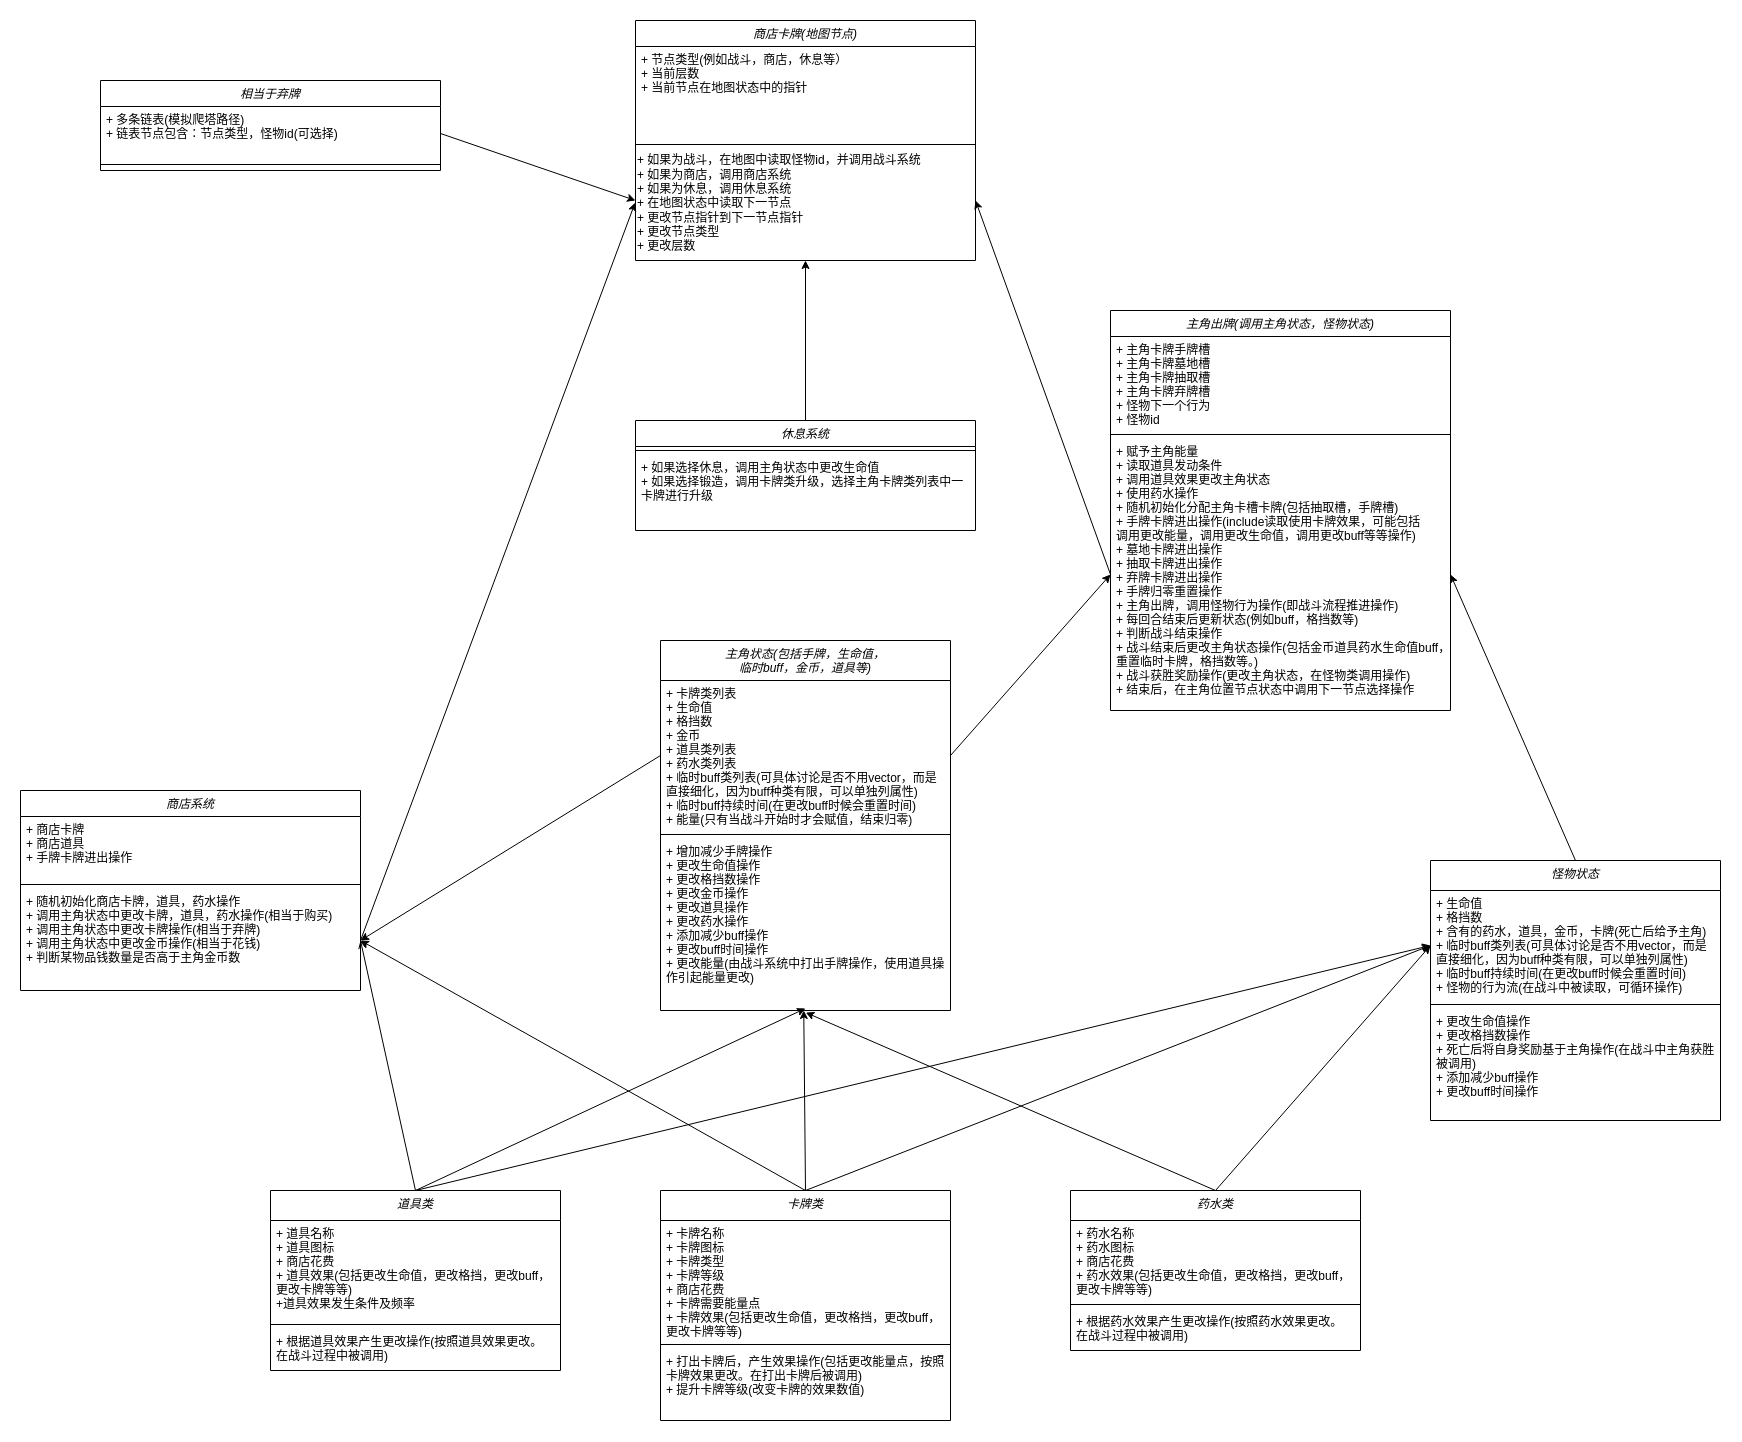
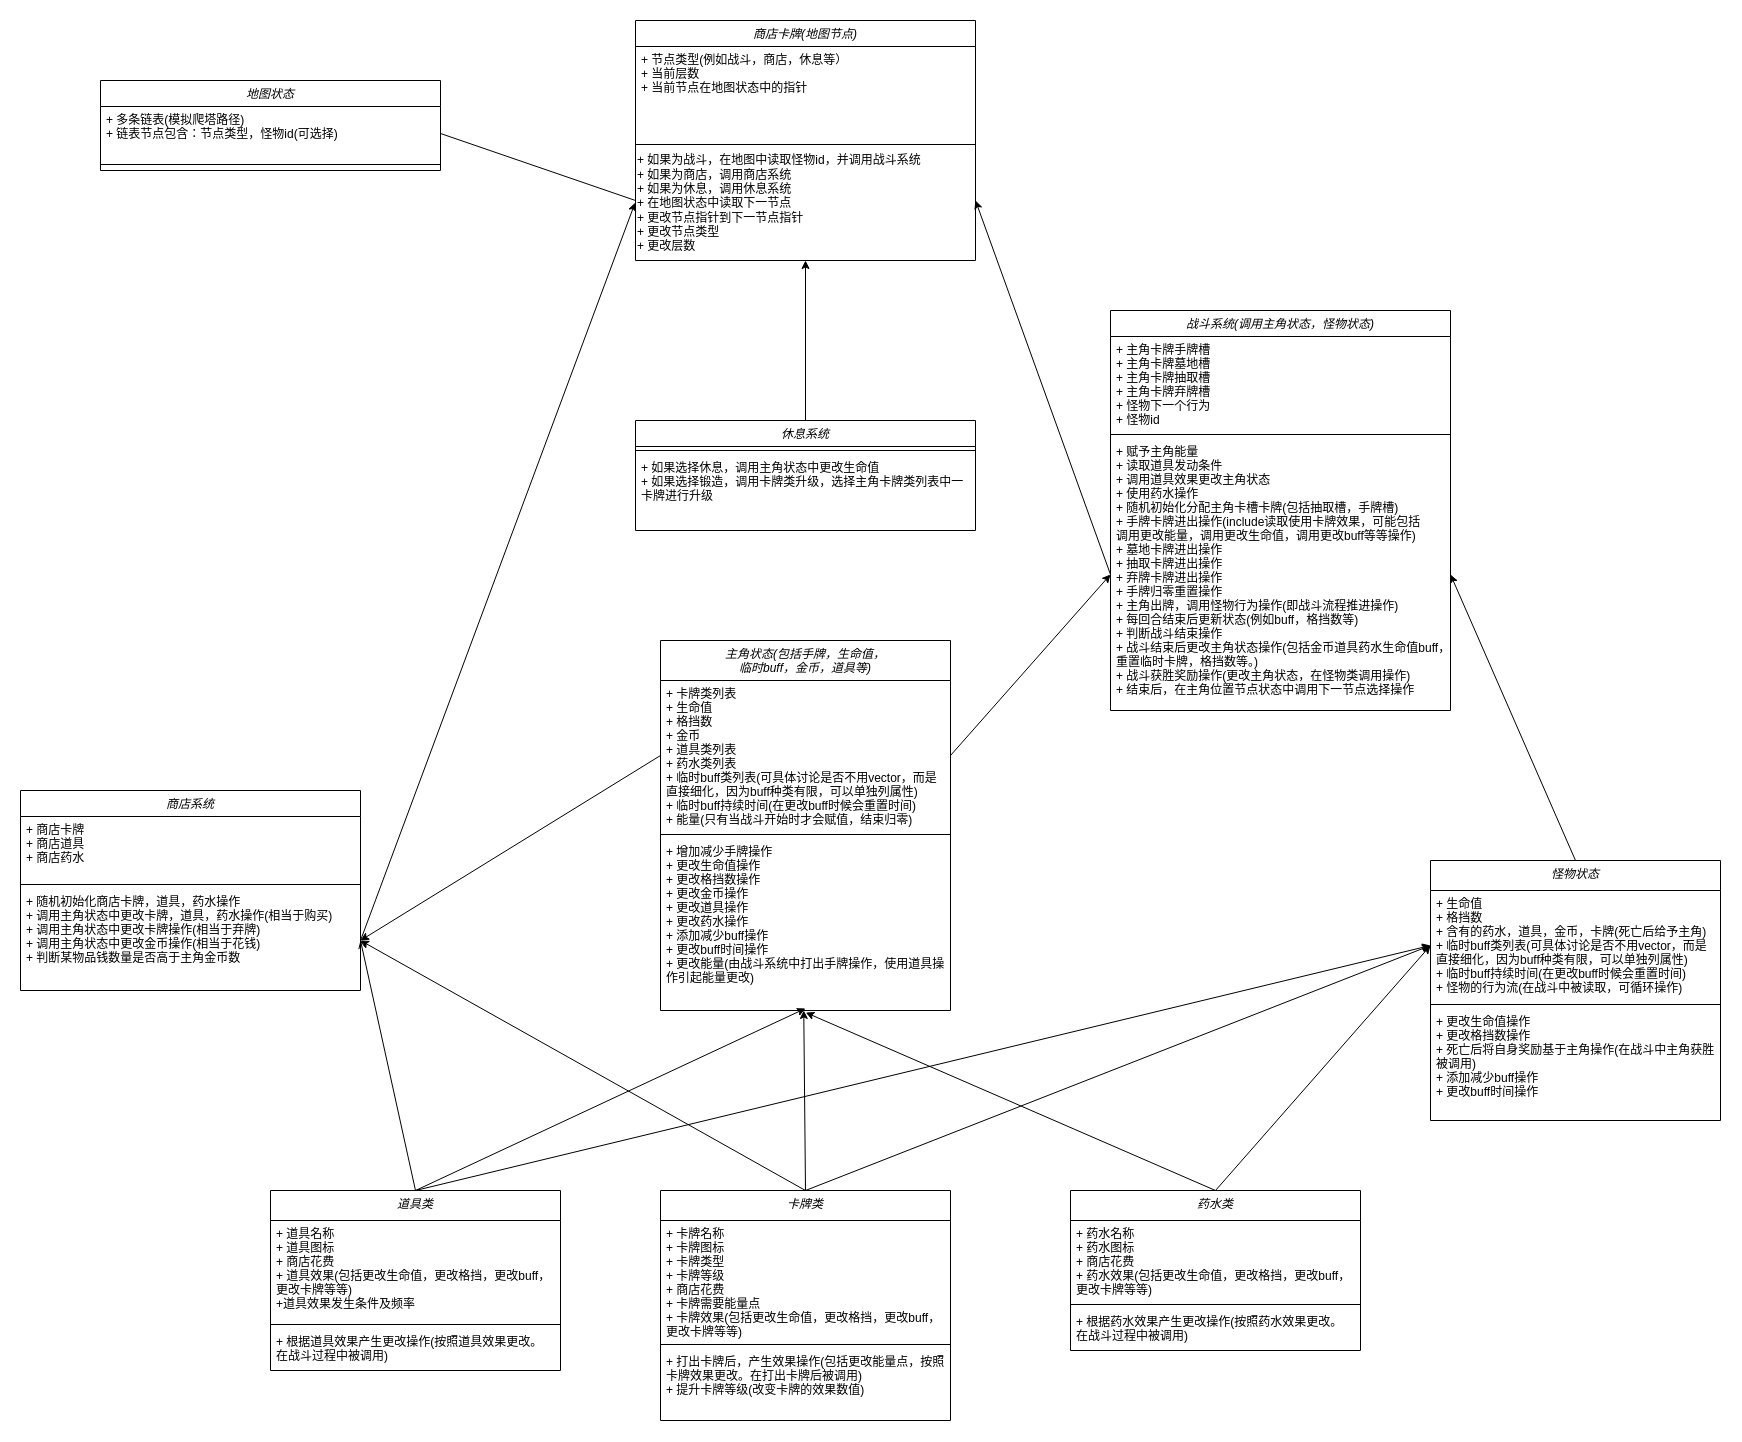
node "相当于弃牌": label "相当于弃牌" -> "地图状态"
edge "+ 多条链表(模拟爬塔路径) + 链表节点包含：节点类型，怪物id(可选择)" -> "商店卡牌(地图节点)": arrowhead classic -> none
node "主角出牌(调用主角状态，怪物状态)": label "主角出牌(调用主角状态，怪物状态)" -> "战斗系统(调用主角状态，怪物状态)"
node "+ 商店卡牌 + 商店道具 + 手牌卡牌进出操作": label "+ 商店卡牌 + 商店道具 + 手牌卡牌进出操作" -> "+ 商店卡牌 + 商店道具 + 商店药水"
